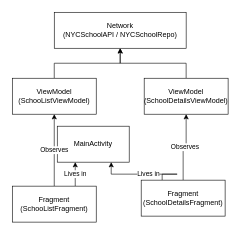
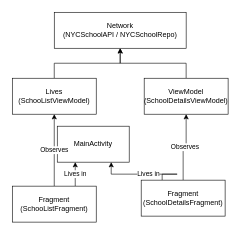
node "ViewModel (SchooListViewModel)": label "ViewModel (SchooListViewModel)" -> "Lives (SchooListViewModel)"
